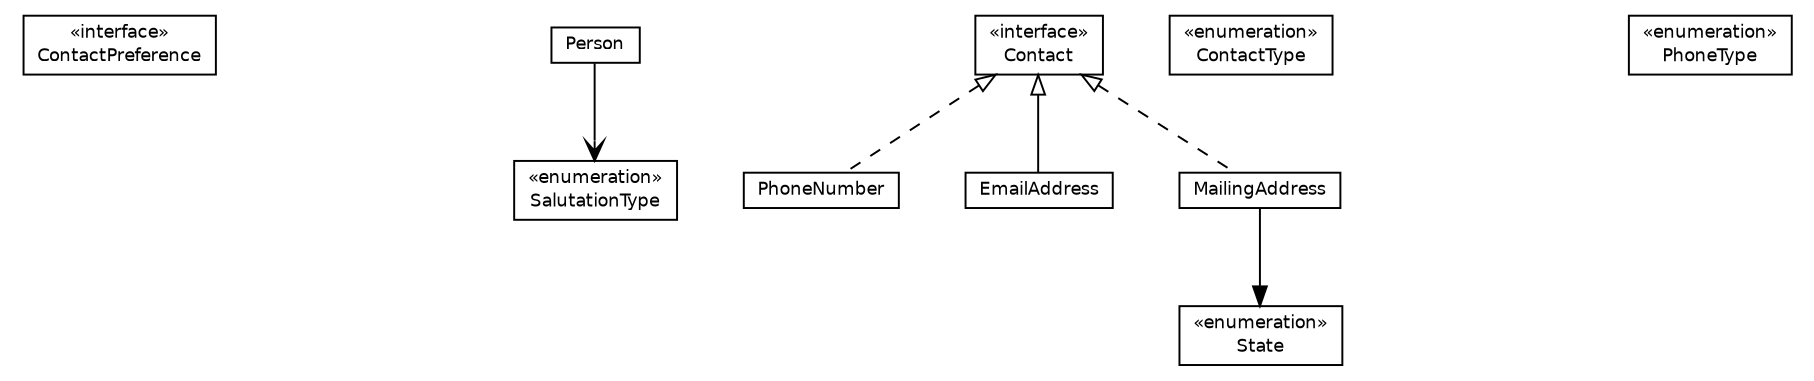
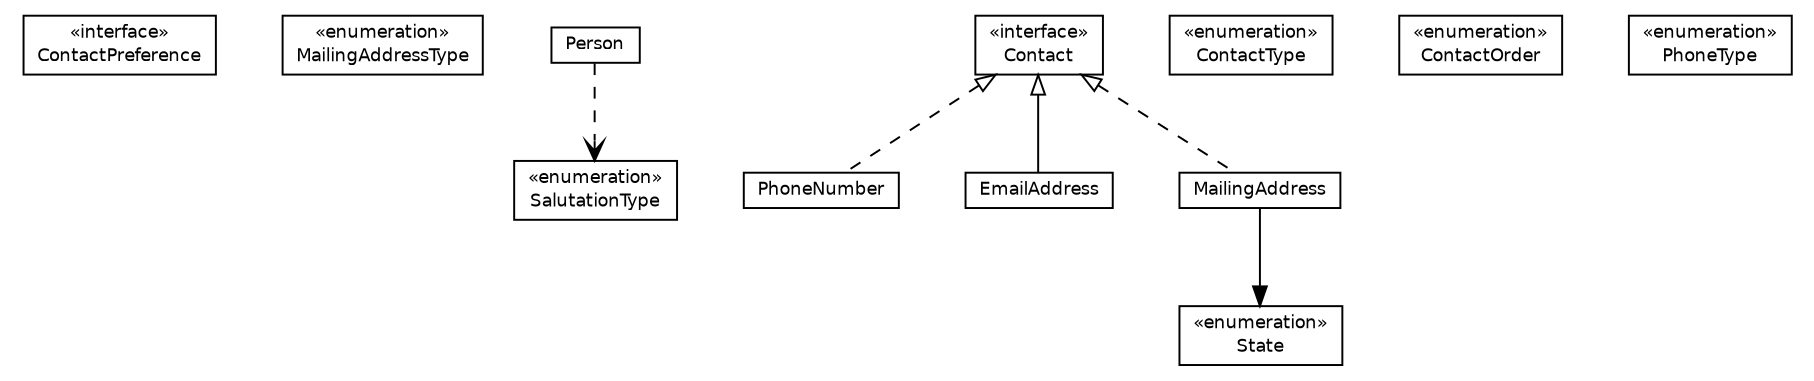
node "MailingAddressType": added
node "ContactOrder": added
edge "Person" -> "SalutationType": style solid -> dashed
